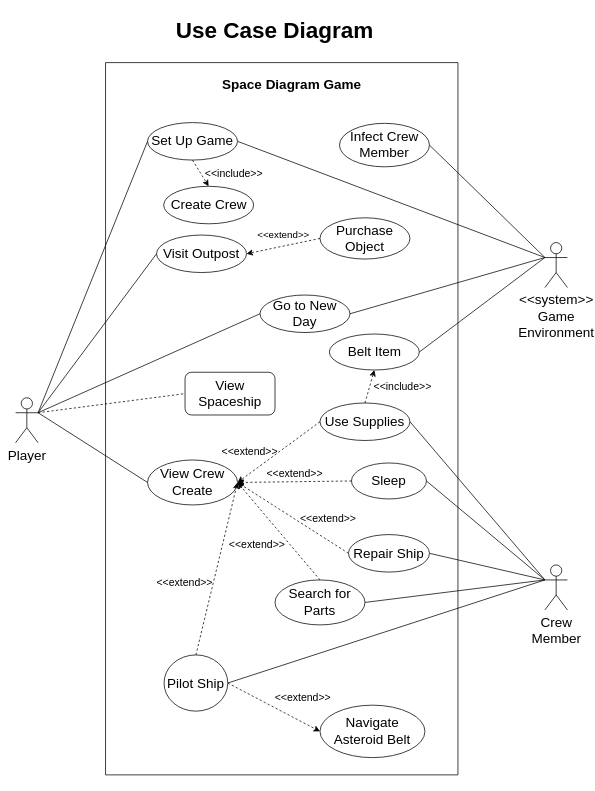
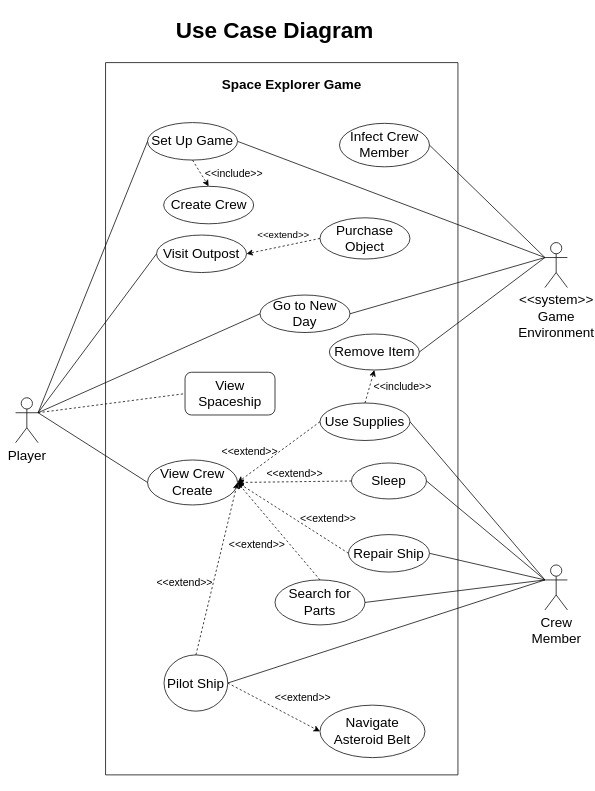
node "Space Diagram Game": label "Space Diagram Game" -> "Space Explorer Game"
node "Belt Item": label "Belt Item" -> "Remove Item"
